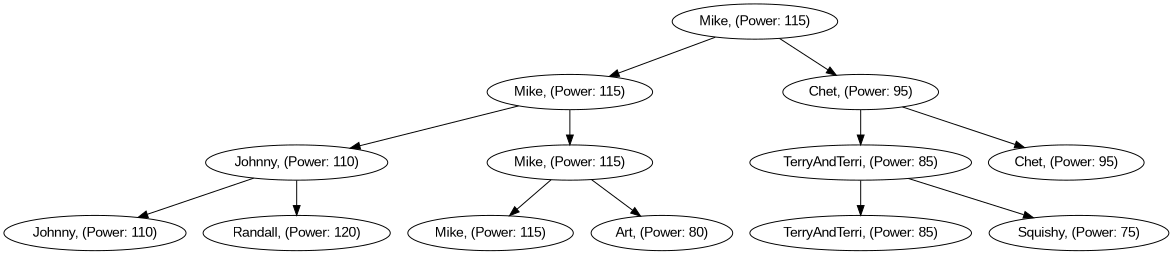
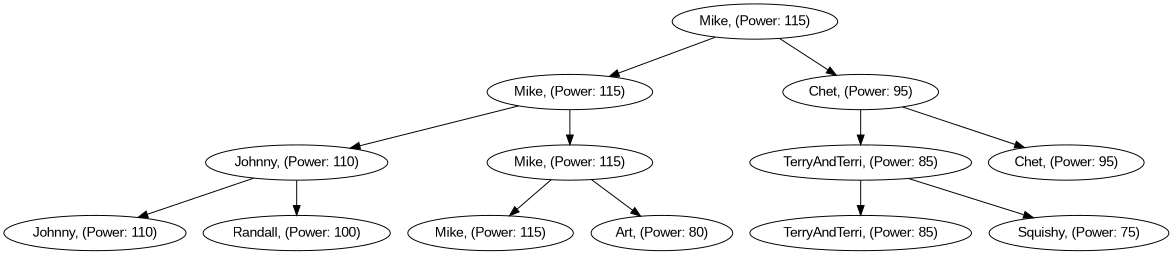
node "Randall, (Power: 120)": label "Randall, (Power: 120)" -> "Randall, (Power: 100)"
